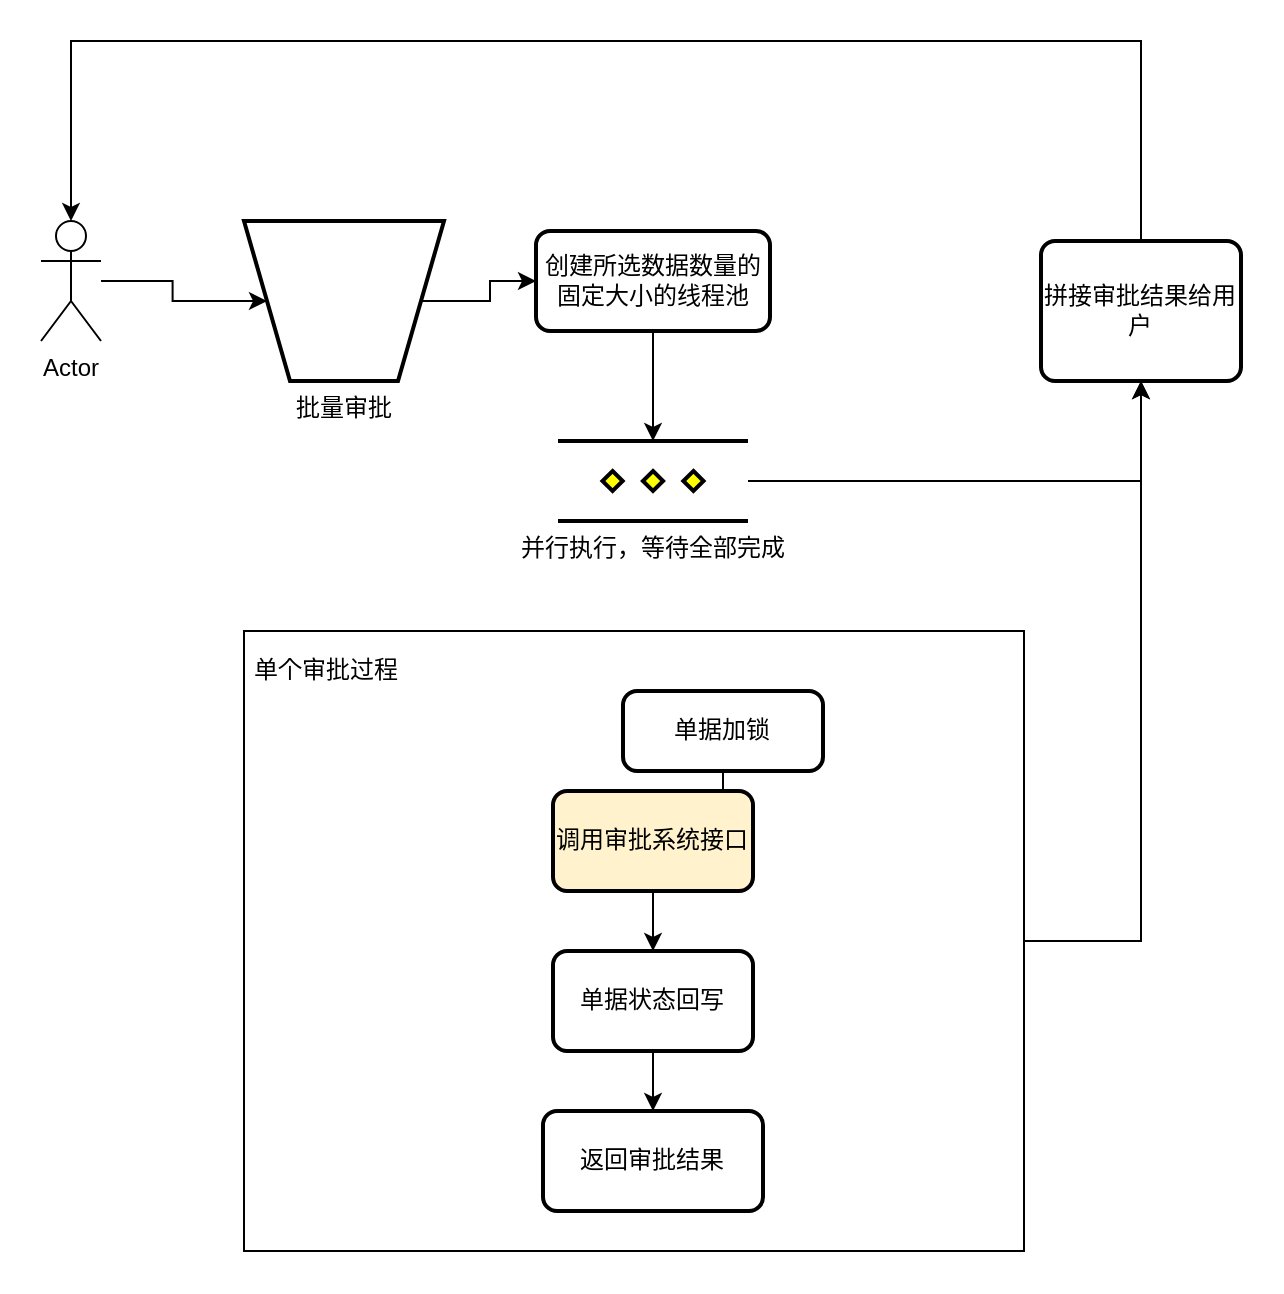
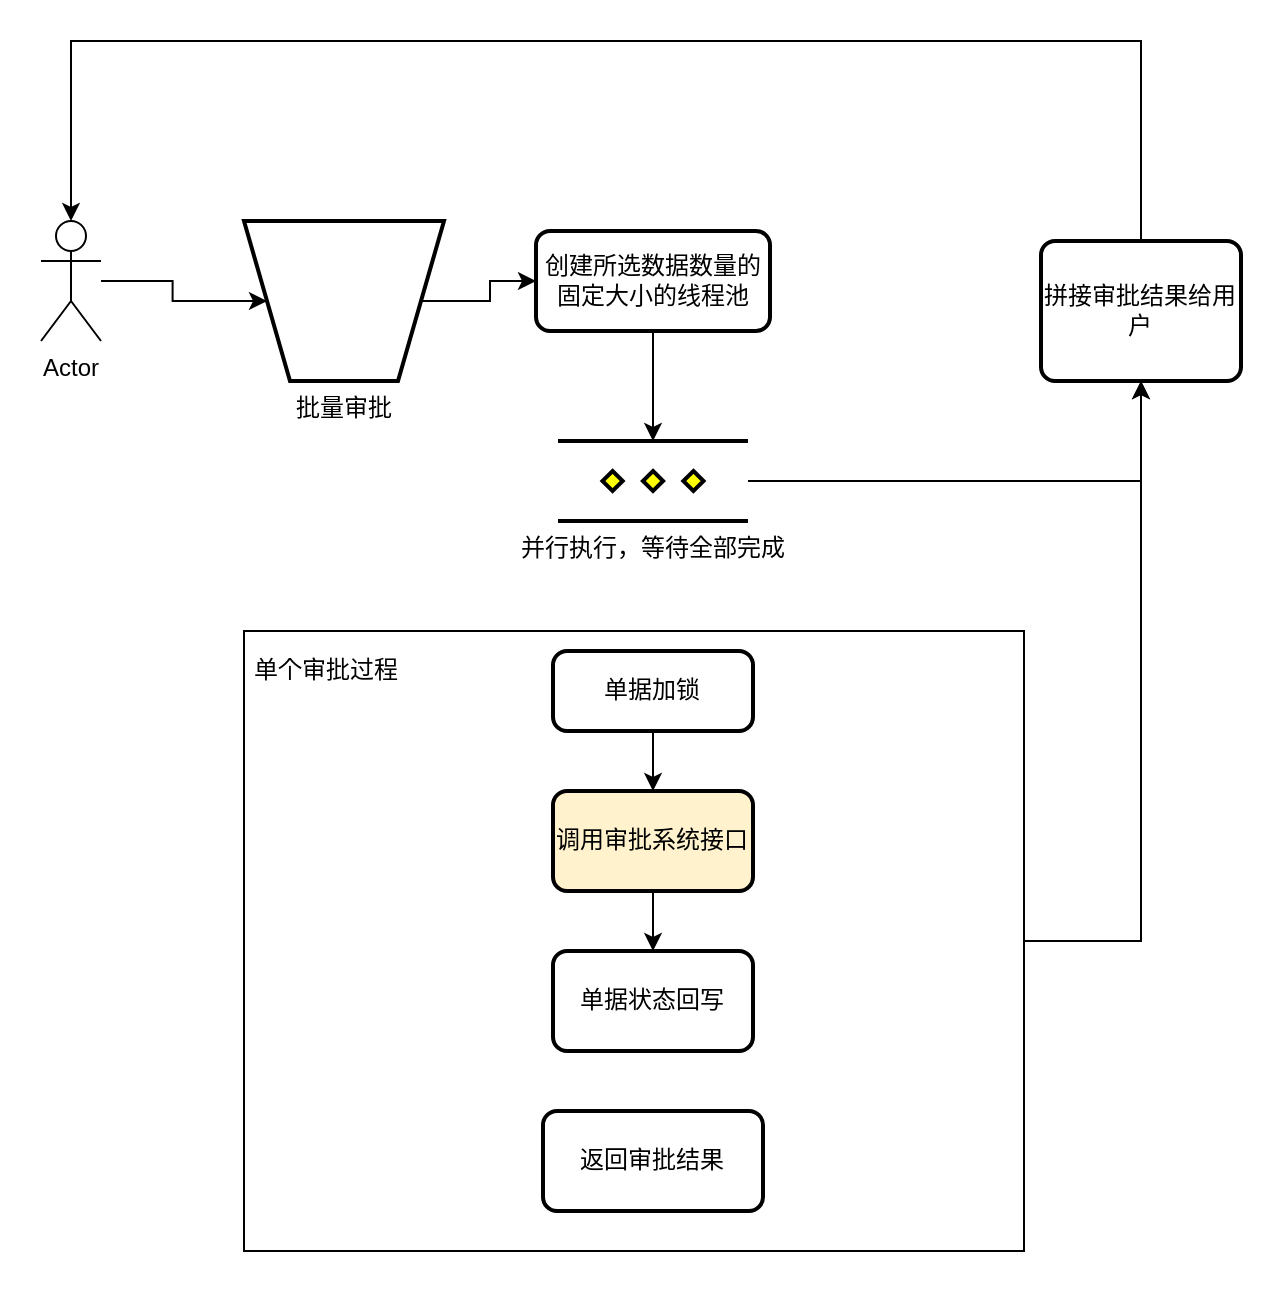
node "单据加锁": moved (723, 731) -> (653, 691)
edge "单据状态回写" -> "返回审批结果": removed
